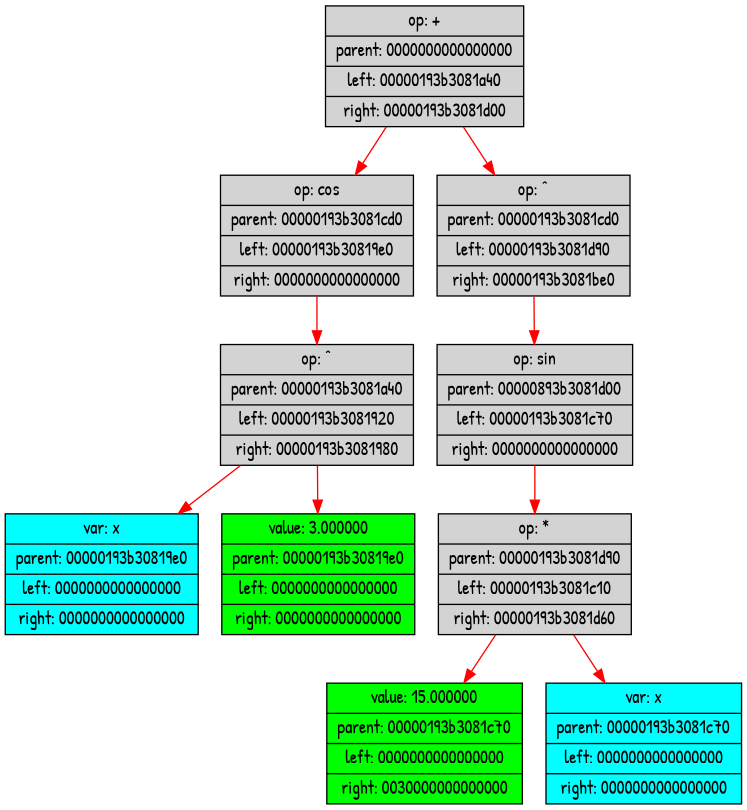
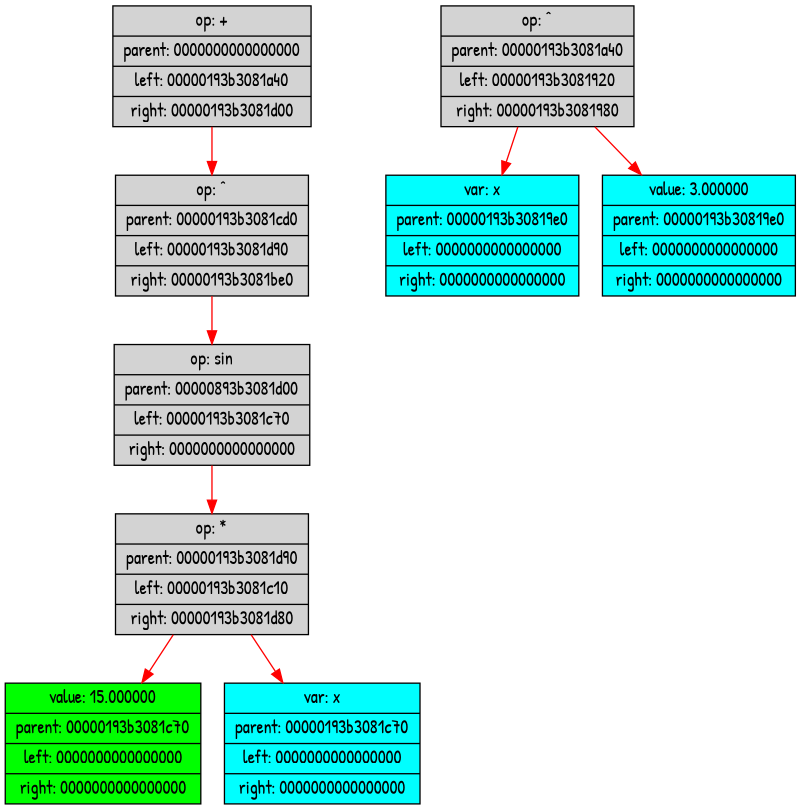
node "op: cos": removed
node "value: 3.000000": fillcolor green -> cyan
node "op: *": text "right: 00000193b3081d60" -> "right: 00000193b3081d80"
node "value: 15.000000": text "right: 0030000000000000" -> "right: 0000000000000000"
